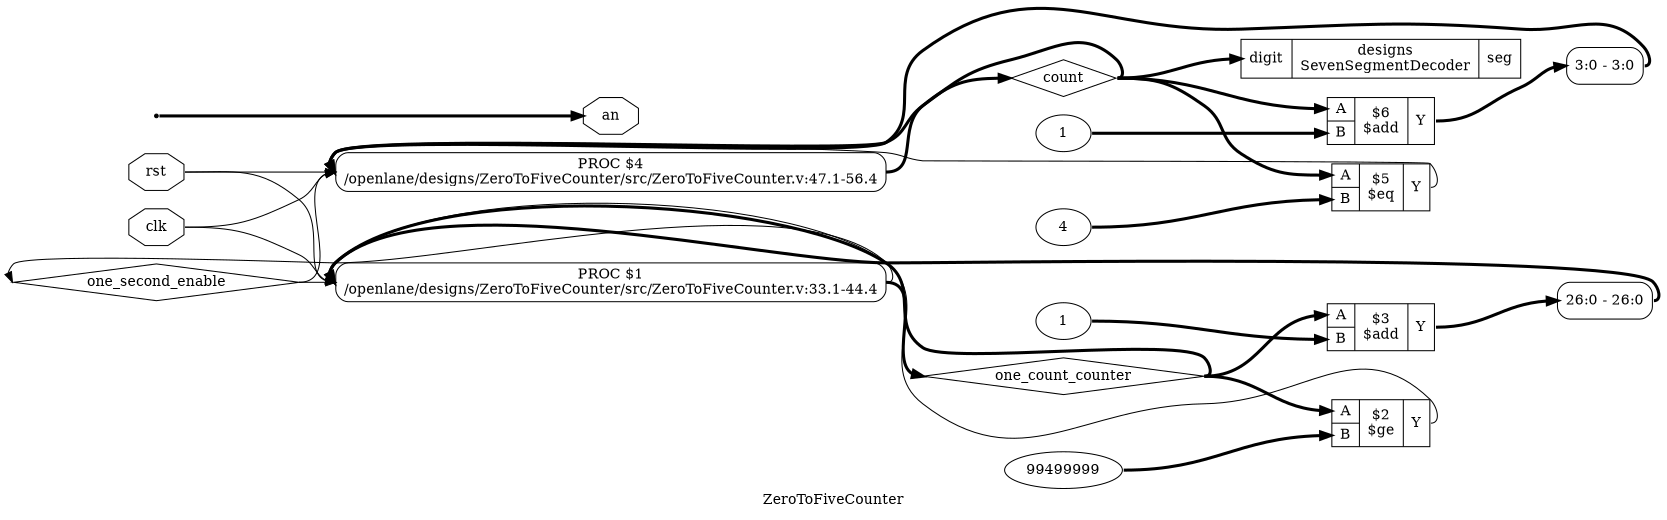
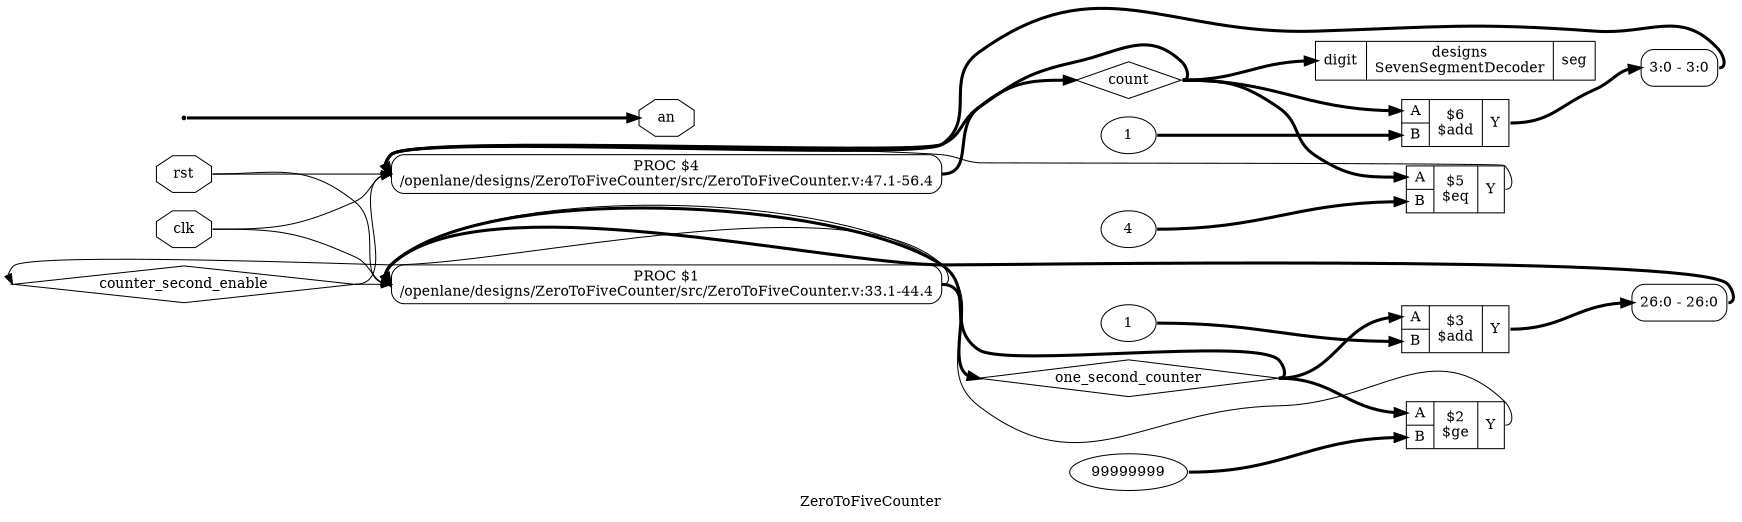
node "one_second_enable": label "one_second_enable" -> "counter_second_enable"
node "one_count_counter": label "one_count_counter" -> "one_second_counter"
node "99499999": label "99499999" -> "99999999"
